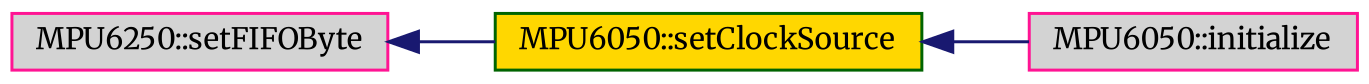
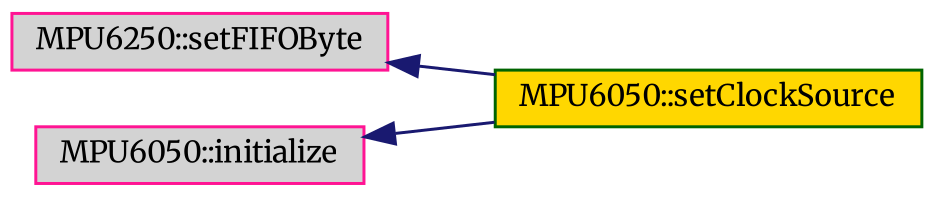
edge "MPU6050::initialize" -> "MPU6050::setClockSource": reversed
